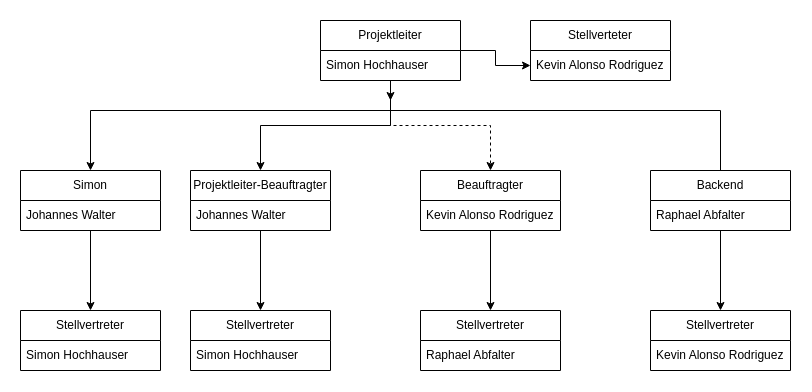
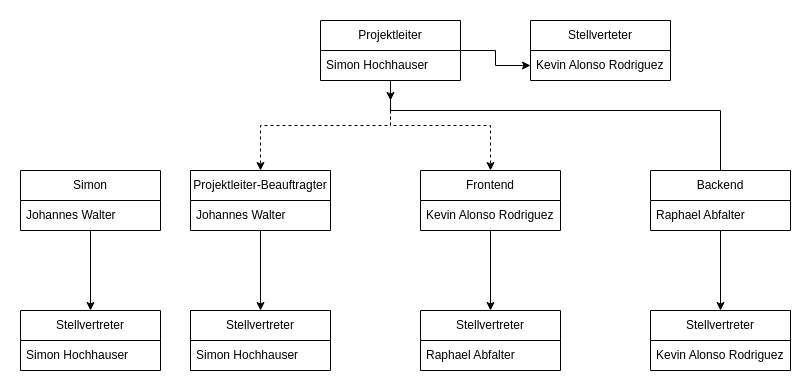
edge "Projektleiter" -> "Simon": removed
edge "Projektleiter" -> "Projektleiter-Beauftragter": style solid -> dashed
node "Beauftragter": label "Beauftragter" -> "Frontend"
